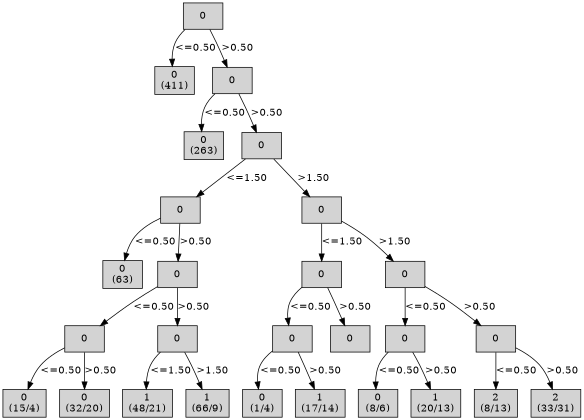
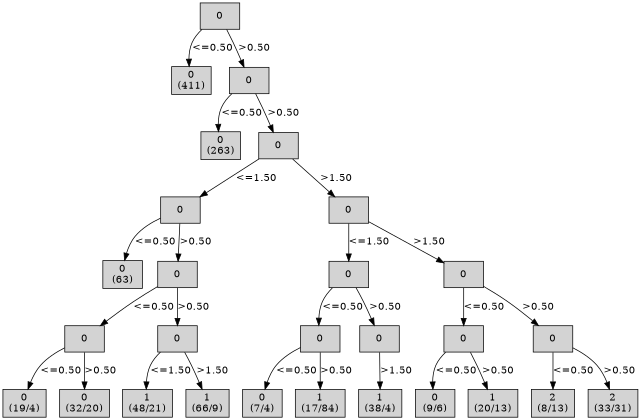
node "0 (15/4)": label "0 (15/4)" -> "0 (19/4)"
node "0 (1/4)": label "0 (1/4)" -> "0 (7/4)"
node "1 (17/14)": label "1 (17/14)" -> "1 (17/84)"
node "0 (8/6)": label "0 (8/6)" -> "0 (9/6)"
node "1 (38/4)": added
